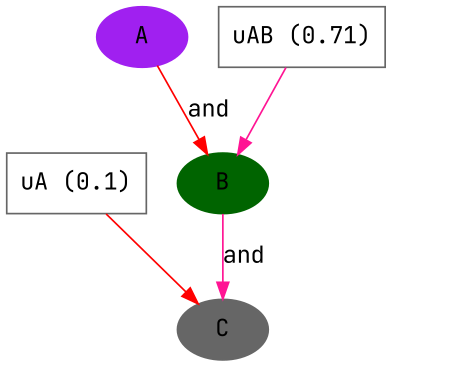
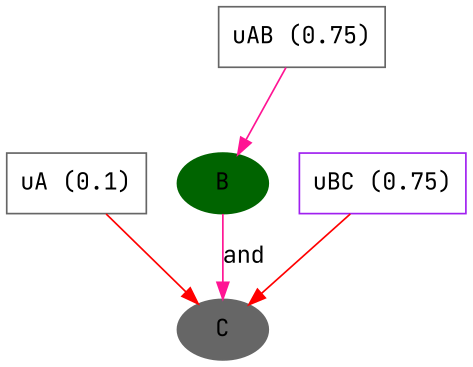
node "A": removed
node "uAB (0.71)": label "uAB (0.71)" -> "uAB (0.75)"
node "uBC (0.75)": added
